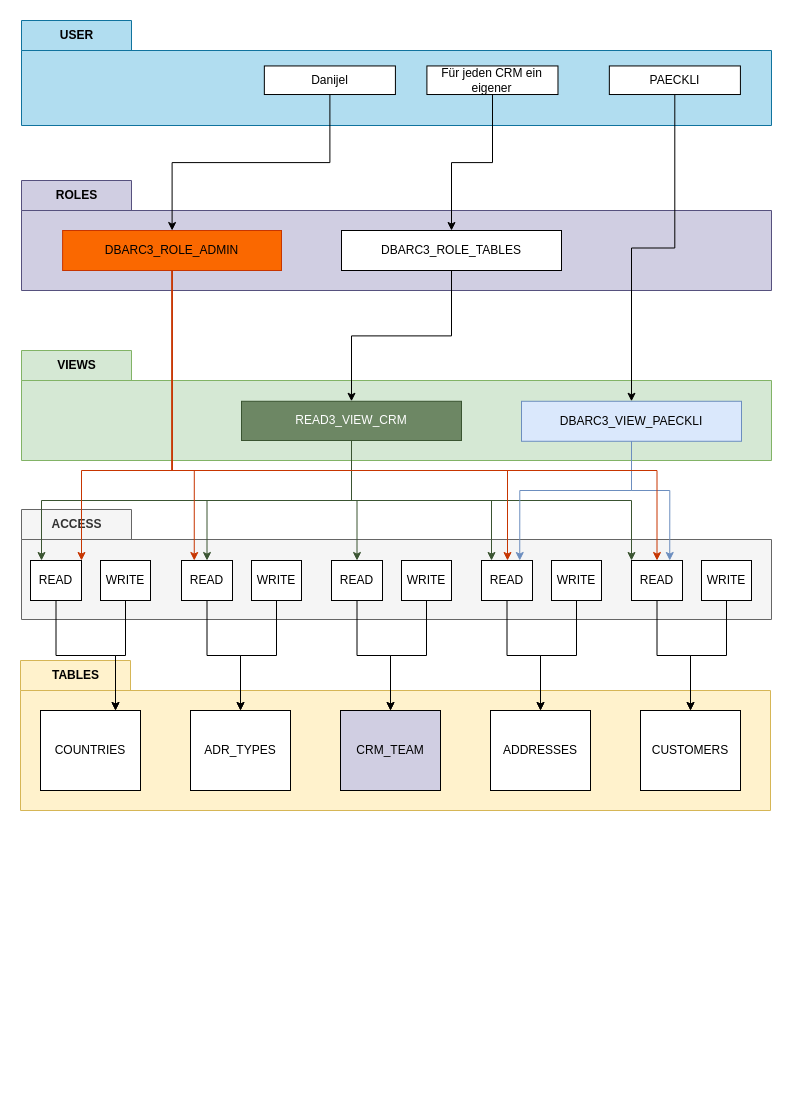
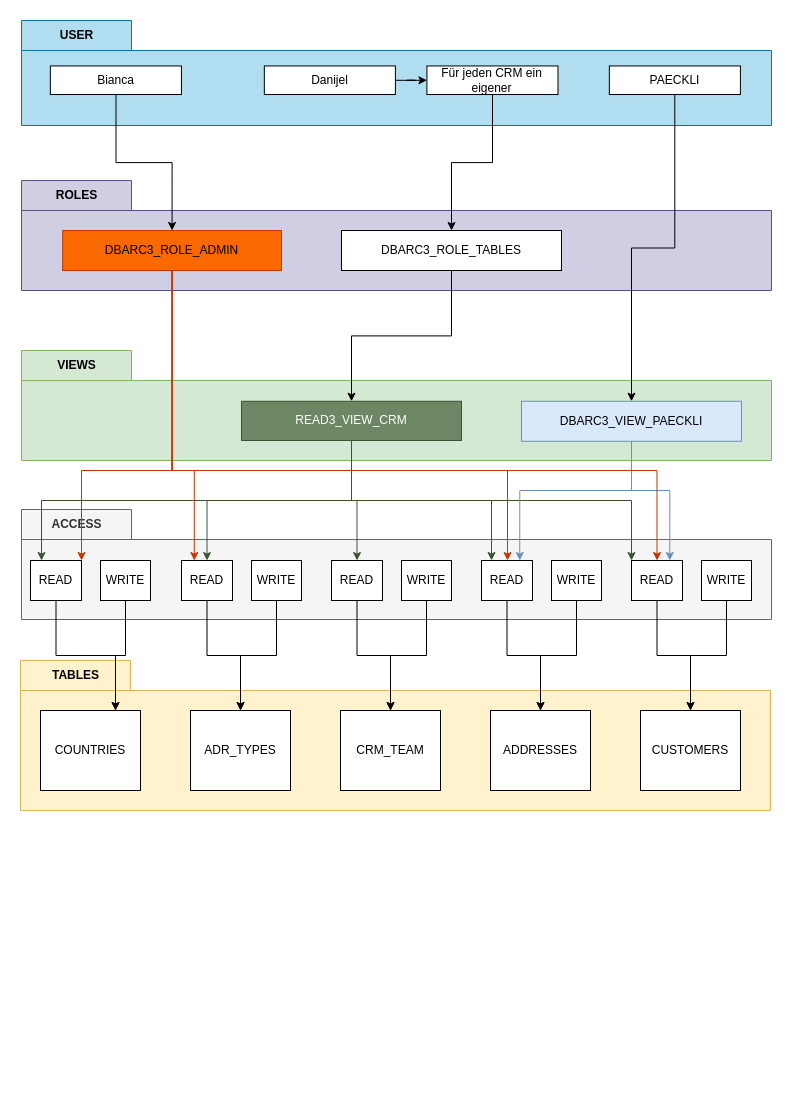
node "Bianca": added
edge "Bianca" -> "DBARC3_ROLE_ADMIN": added
edge "Danijel" -> "DBARC3_ROLE_ADMIN": now "Danijel" -> "Für jeden CRM ein eigener"
node "CRM_TEAM": fillcolor #d0cee2 -> #ffffff
